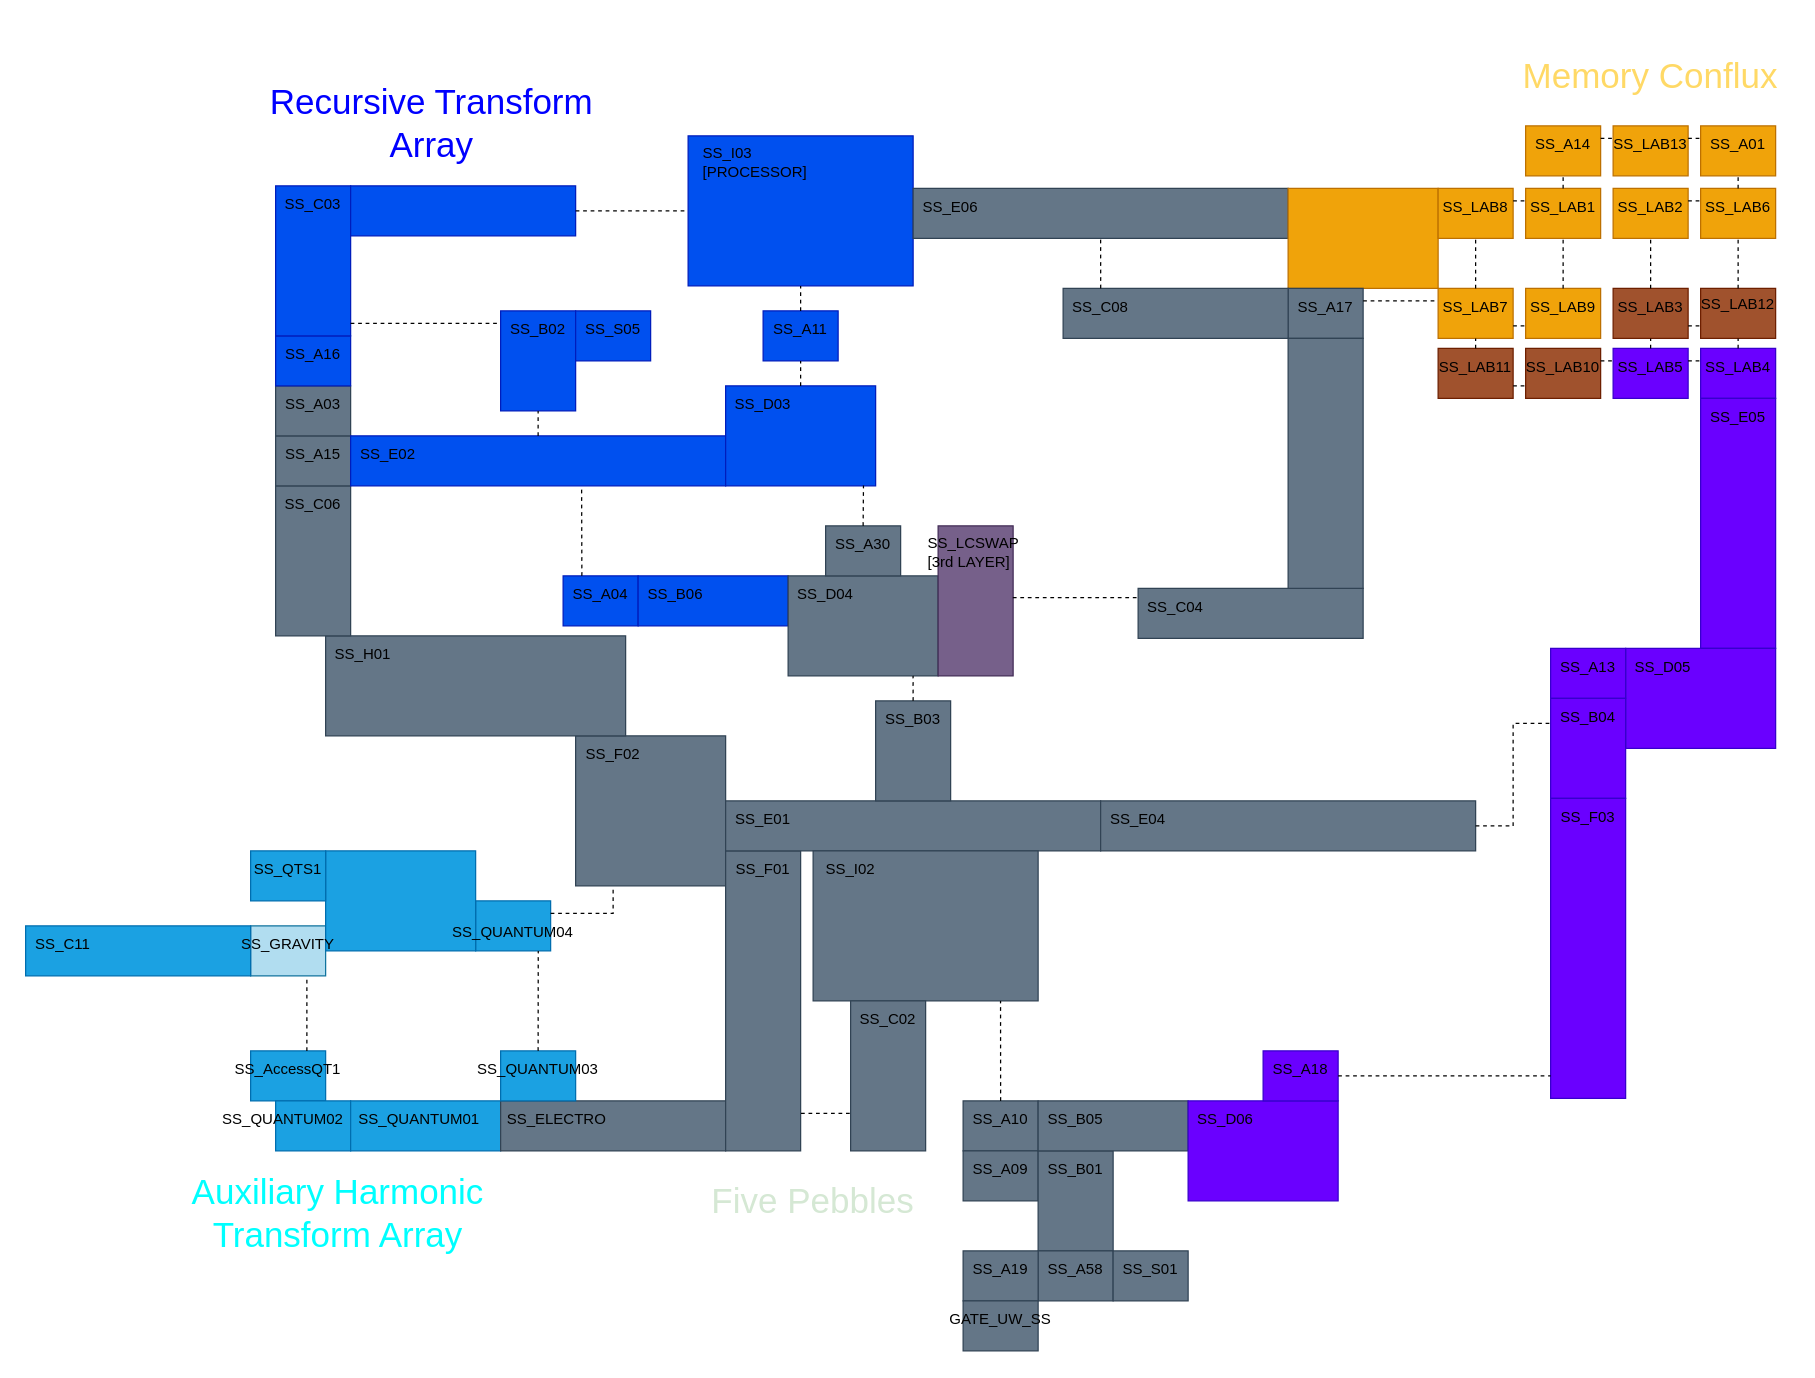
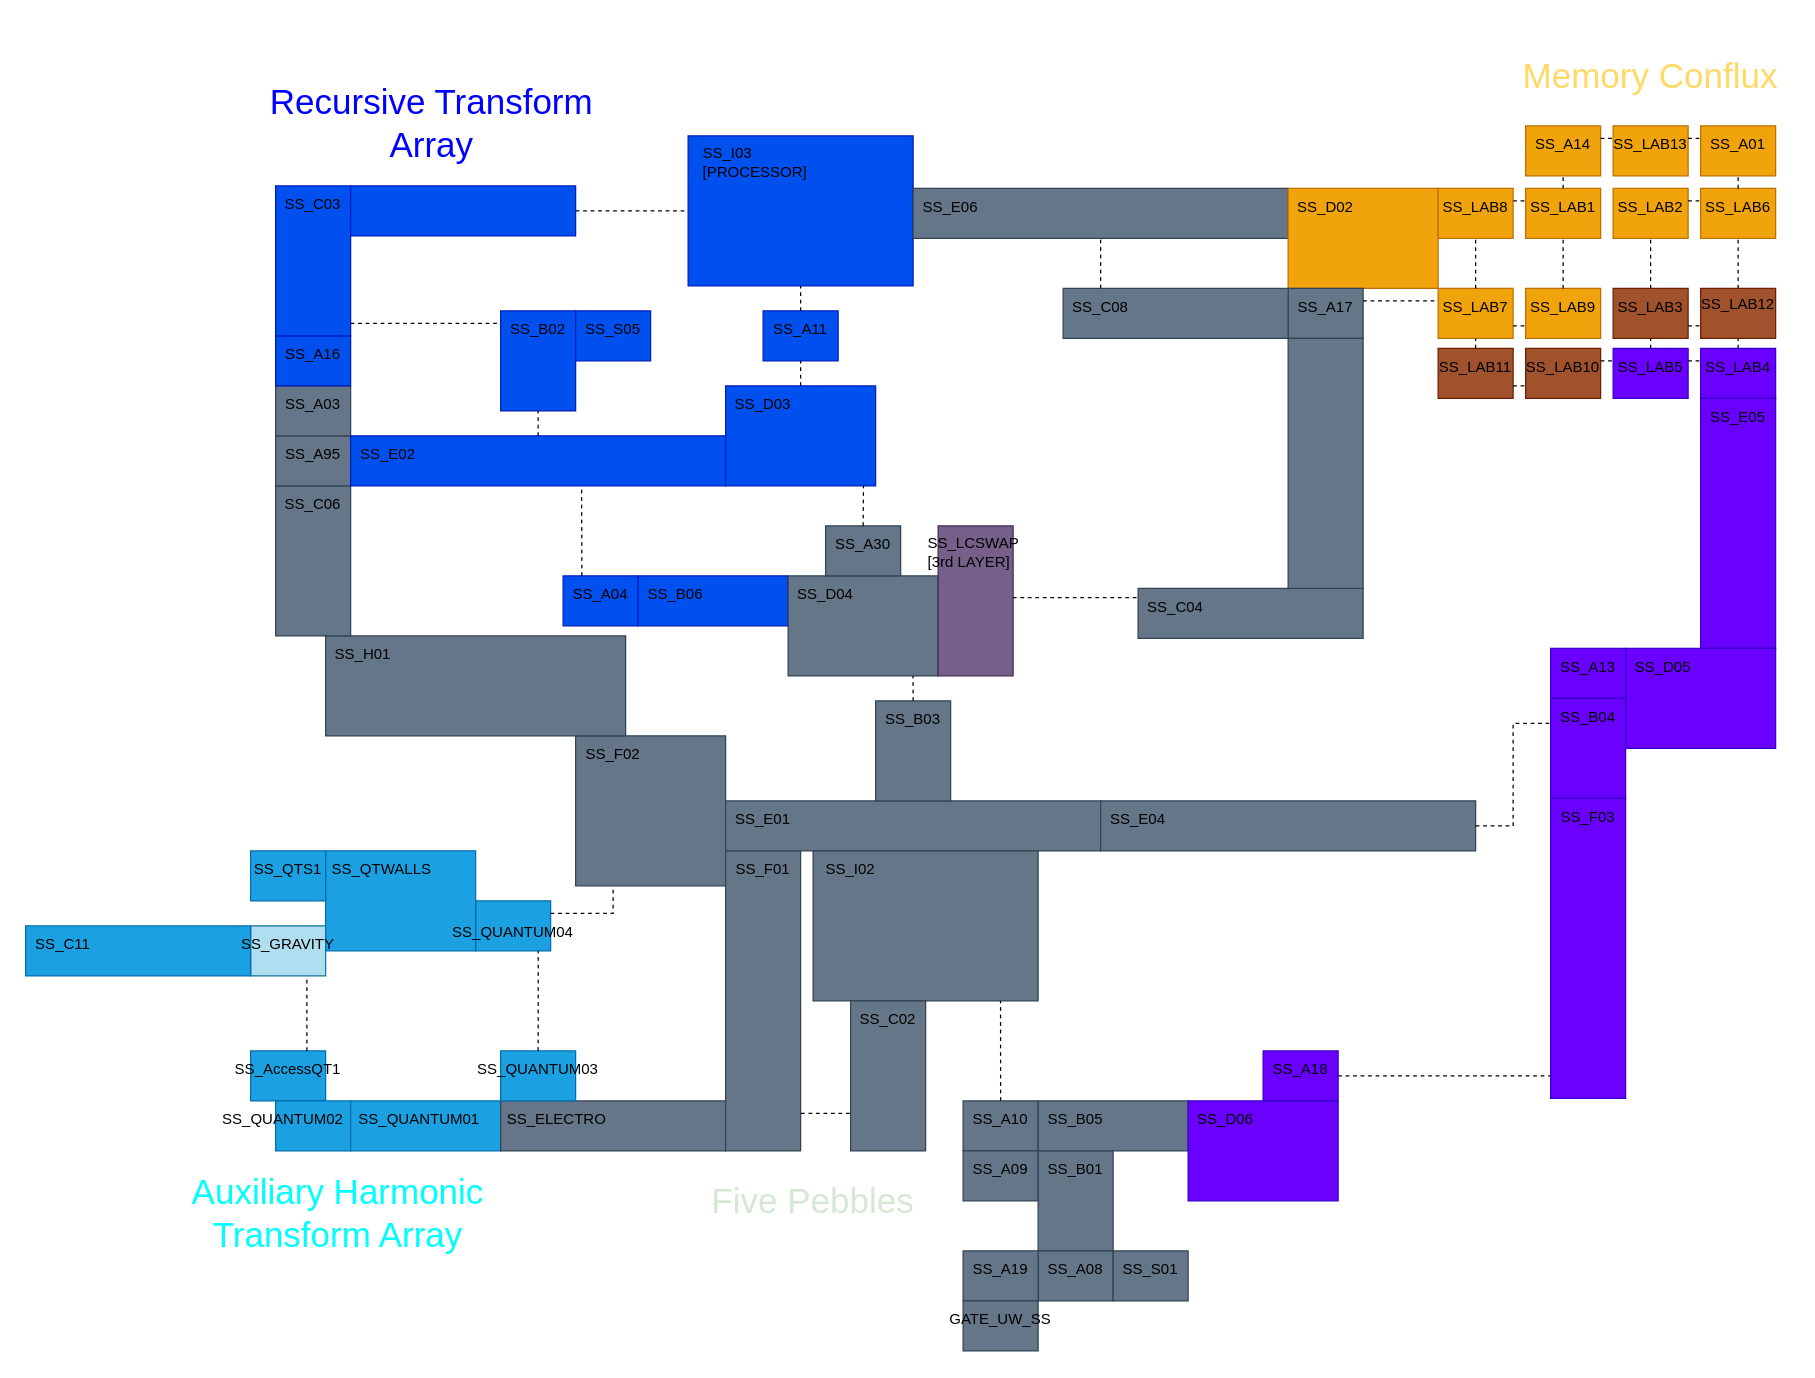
node "SS_D02": added
node "SS_A15": label "SS_A15" -> "SS_A95"
node "SS_QTWALLS": added
node "SS_A58": label "SS_A58" -> "SS_A08"
